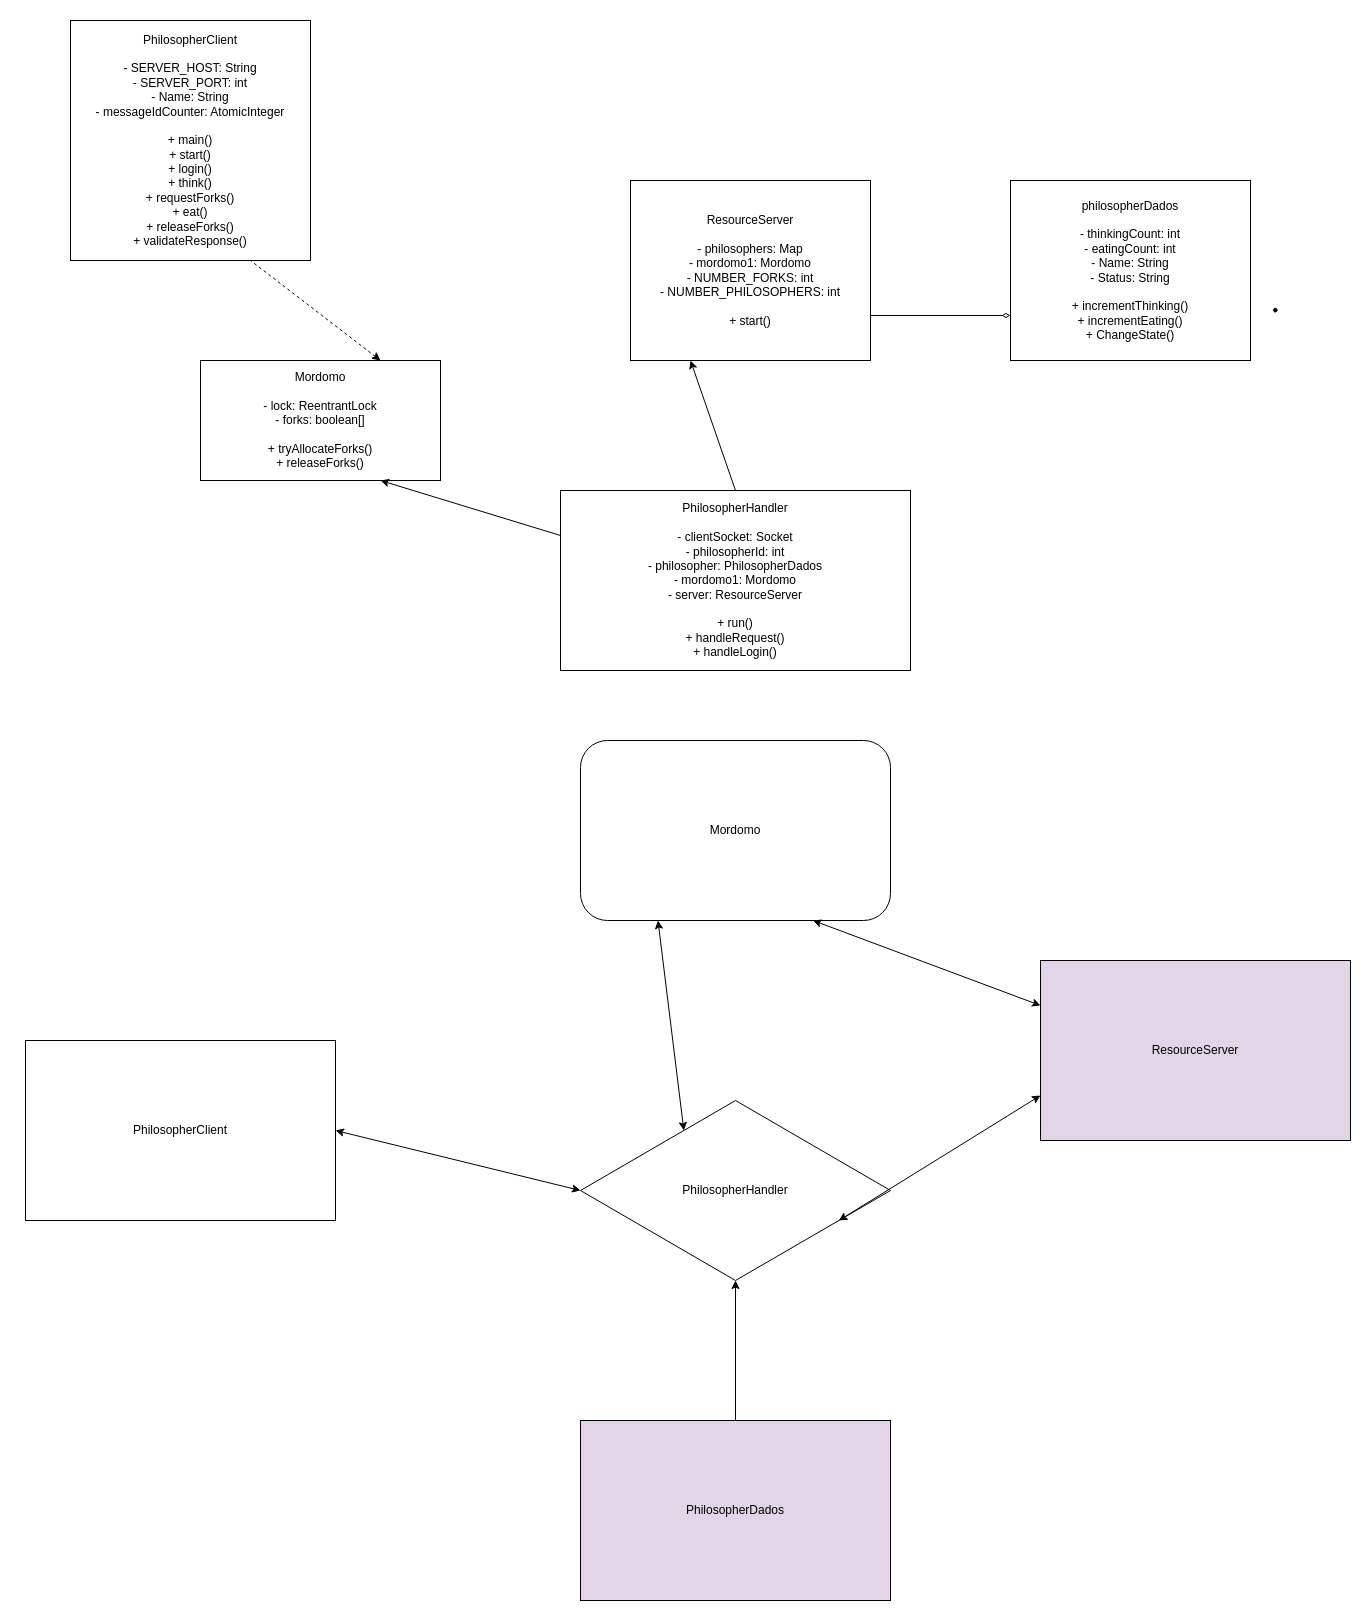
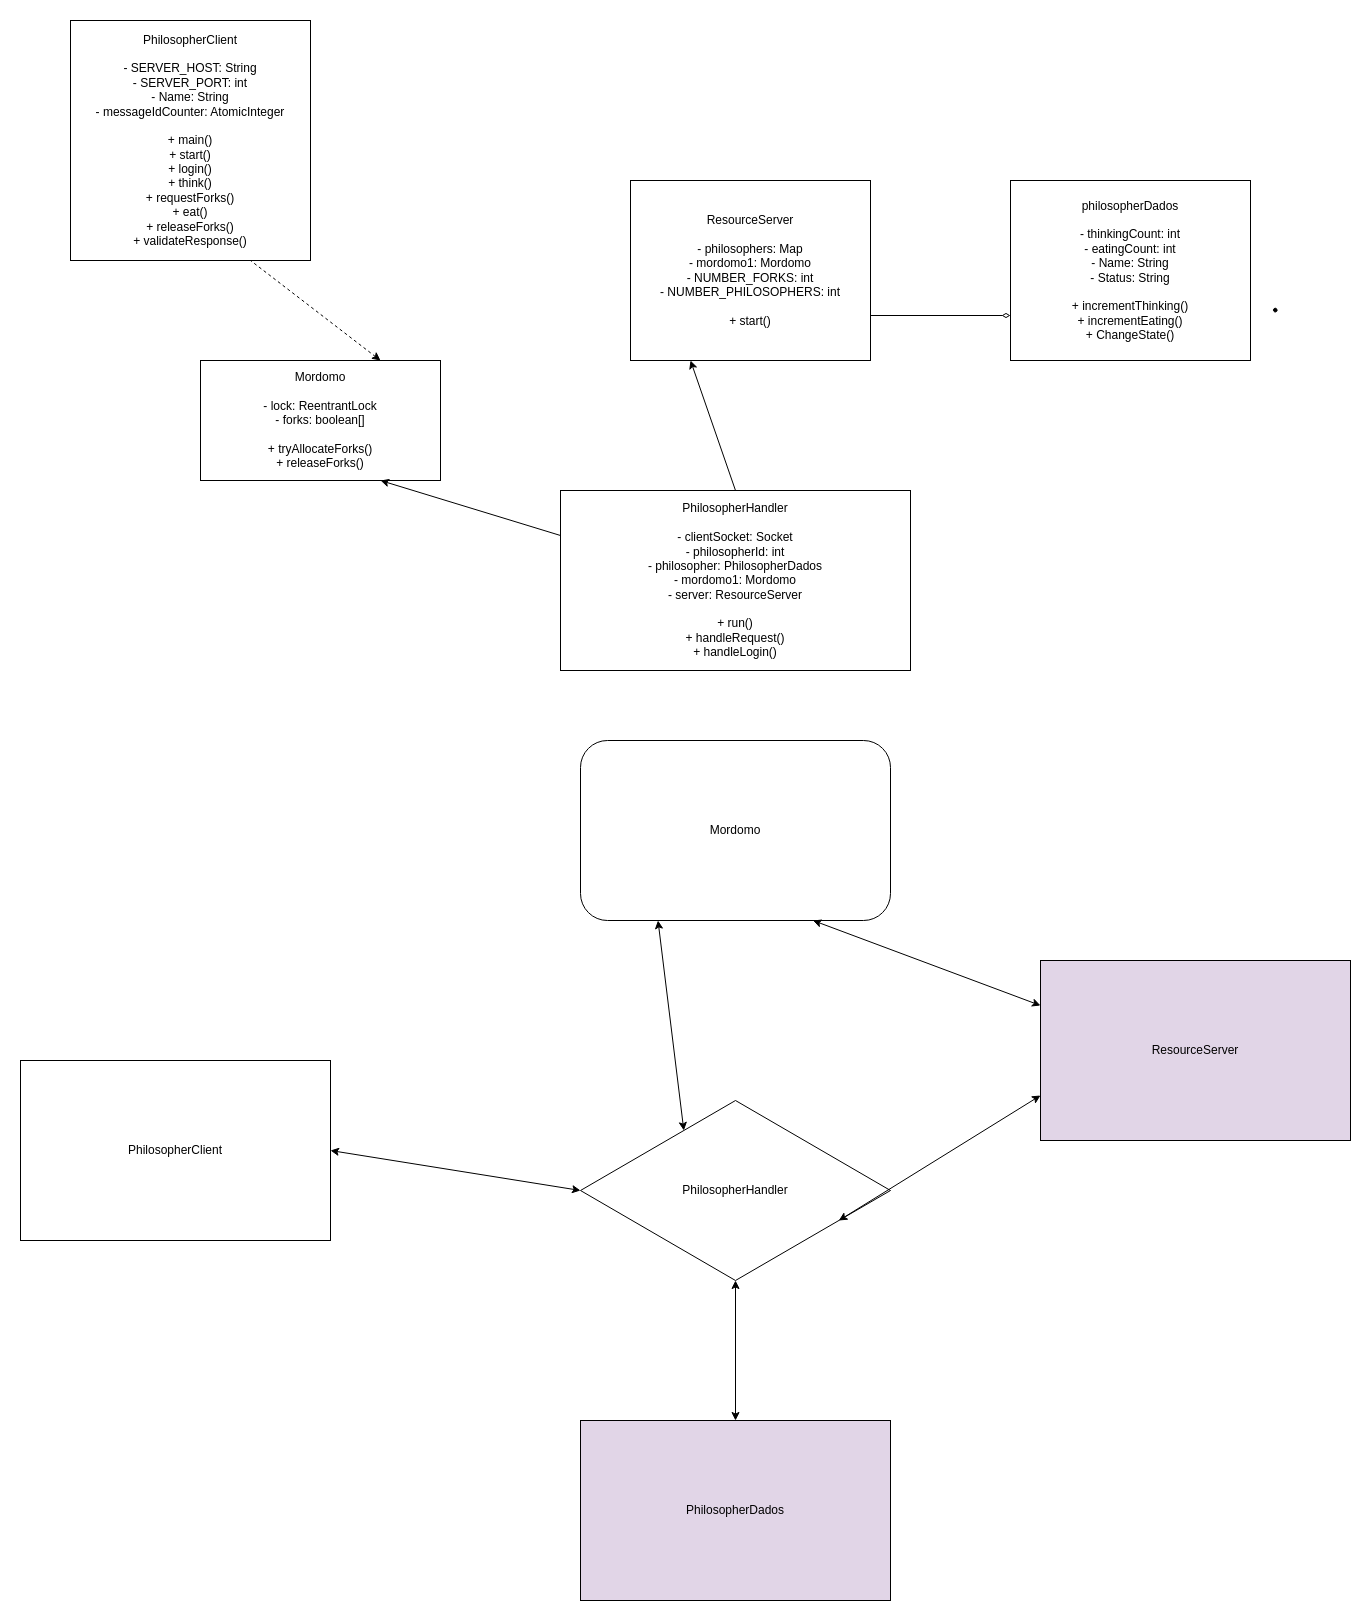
node "PhilosopherClient": moved (181, 1131) -> (176, 1151)
edge "PhilosopherDados" -> "PhilosopherHandler": arrowhead none -> classic
